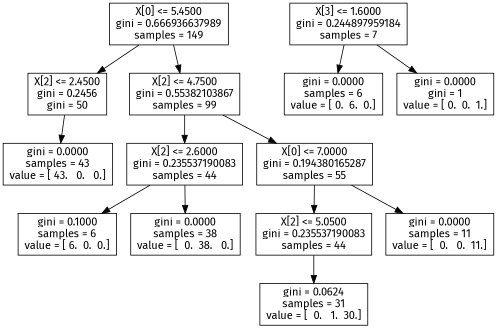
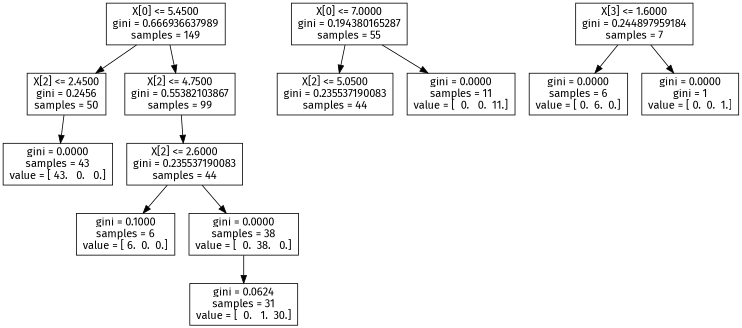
node "X[2] <= 2.4500 gini = 0.2456 gini = 50": label "X[2] <= 2.4500 gini = 0.2456 gini = 50" -> "X[2] <= 2.4500 gini = 0.2456 samples = 50"
edge "X[2] <= 4.7500 gini = 0.55382103867 samples = 99" -> "X[0] <= 7.0000 gini = 0.194380165287 samples = 55": removed
edge "X[2] <= 5.0500 gini = 0.235537190083 samples = 44" -> "gini = 0.0624 samples = 31 value = [  0.   1.  30.]": now "gini = 0.0000 samples = 38 value = [  0.  38.   0.]" -> "gini = 0.0624 samples = 31 value = [  0.   1.  30.]"
